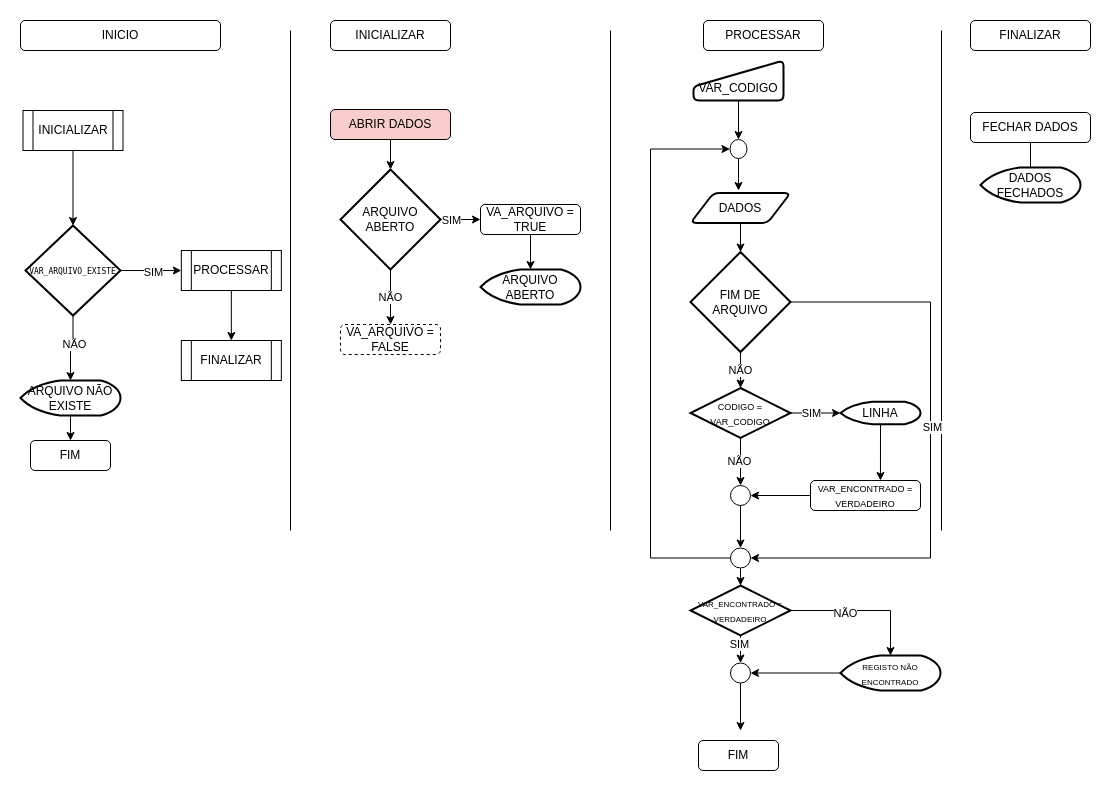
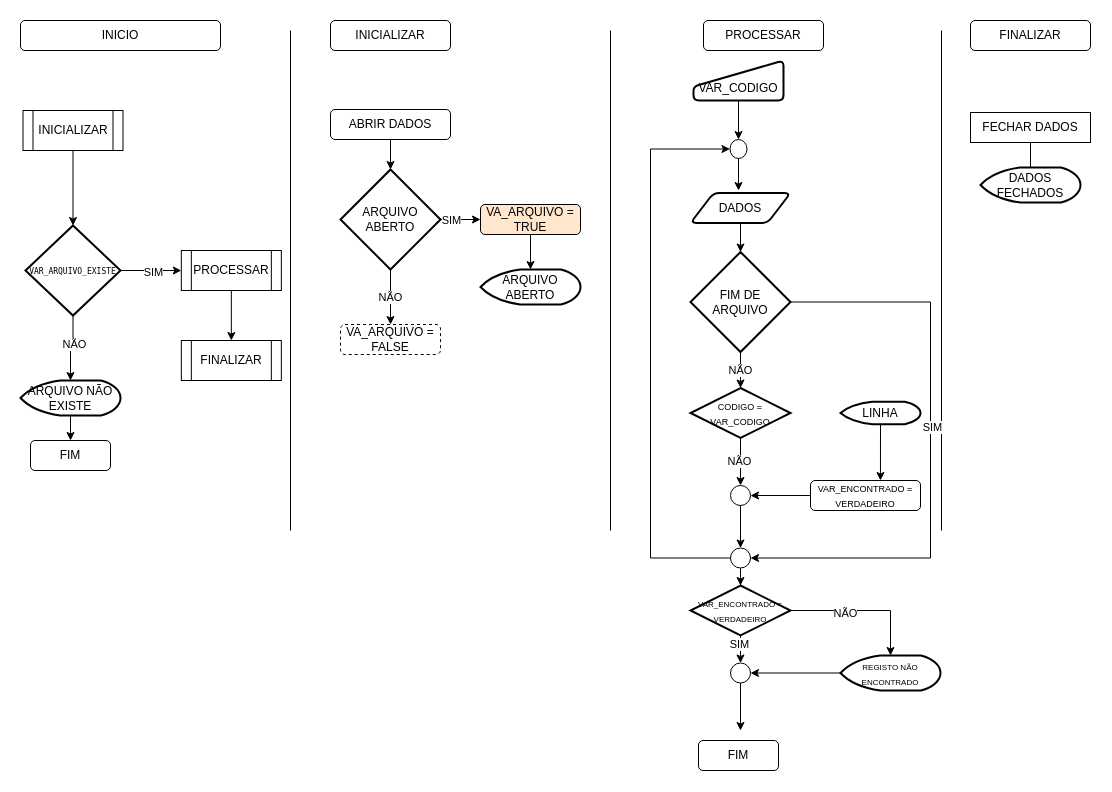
node "ABRIR DADOS": fillcolor #f8cecc -> #ffffff
node "FECHAR DADOS": shape rounded rectangle -> rectangle
node "VA_ARQUIVO = TRUE": fillcolor #ffffff -> #ffe6cc
edge "CODIGO = VAR_CODIGO" -> "LINHA": removed, label "SIM"
